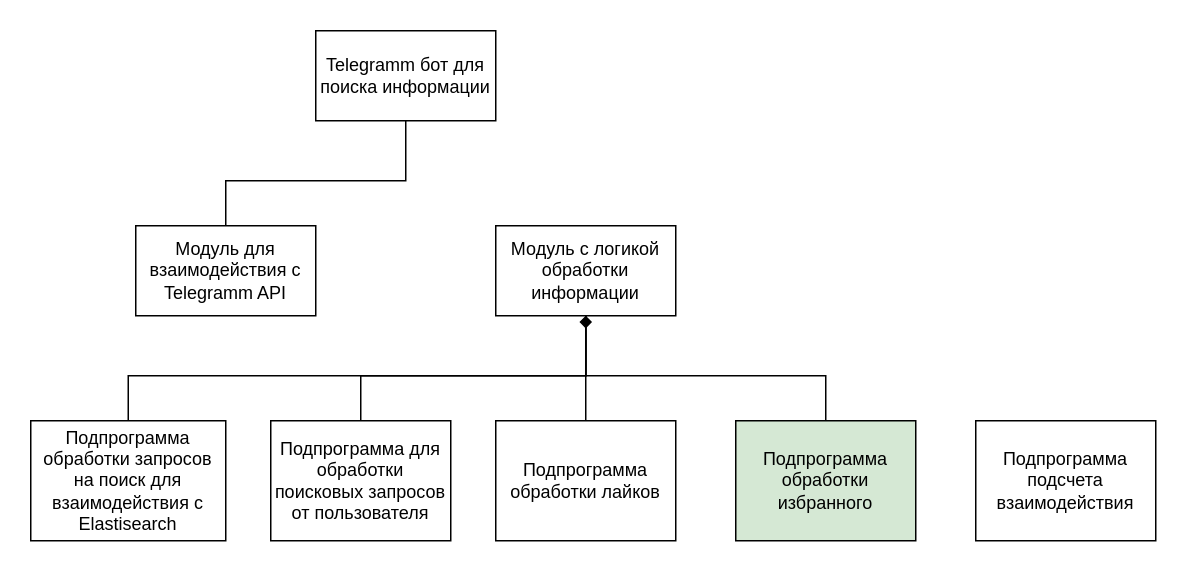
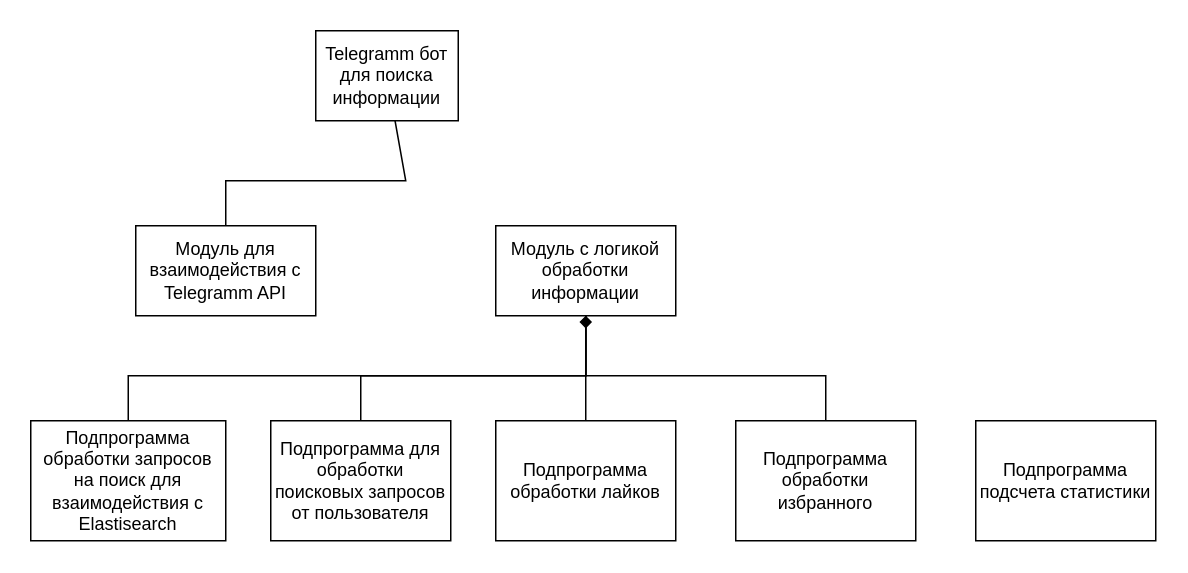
node "Telegramm бот для поиска информации": size 180x90 -> 143x90
node "Подпрограмма обработки избранного": fillcolor #d5e8d4 -> #ffffff
node "Подпрограмма подсчета взаимодействия": label "Подпрограмма подсчета взаимодействия" -> "Подпрограмма подсчета статистики"
